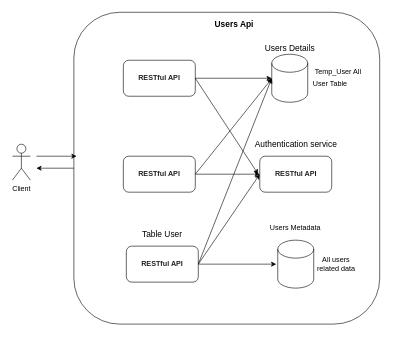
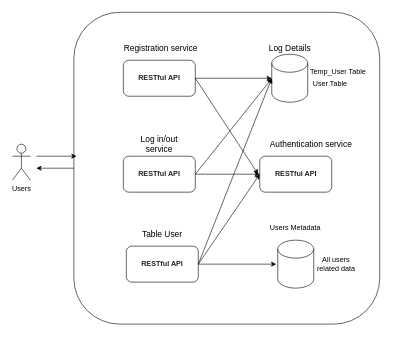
node "Users Api": removed
node "Registration service": added
node "Users Details": label "Users Details" -> "Log Details"
node "Temp_User All": label "Temp_User All" -> "Temp_User Table"
node "Log in/out service": added
node "Authentication service": moved (296, 144) -> (311, 144)
node "Client": label "Client" -> "Users"
